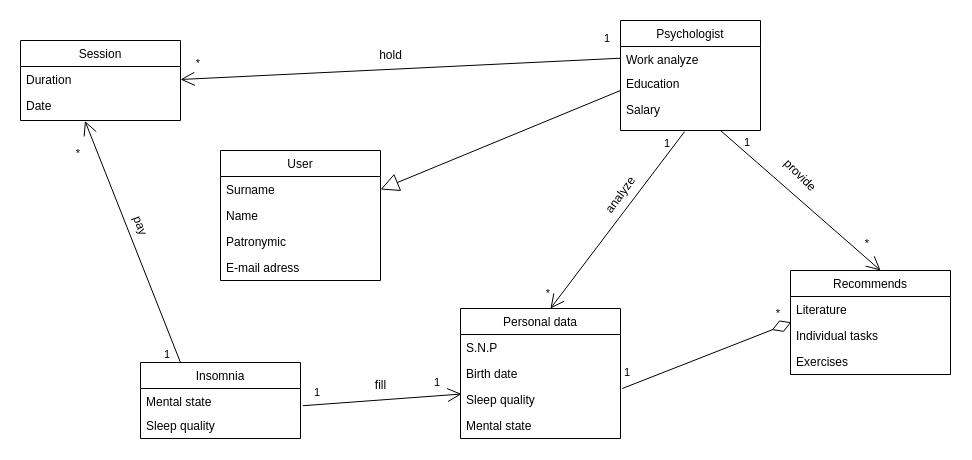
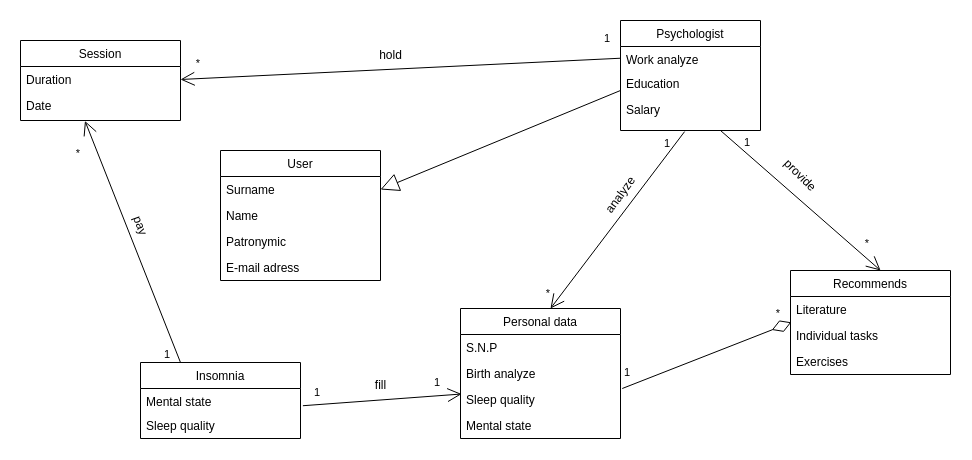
node "Birth date": label "Birth date" -> "Birth analyze"
